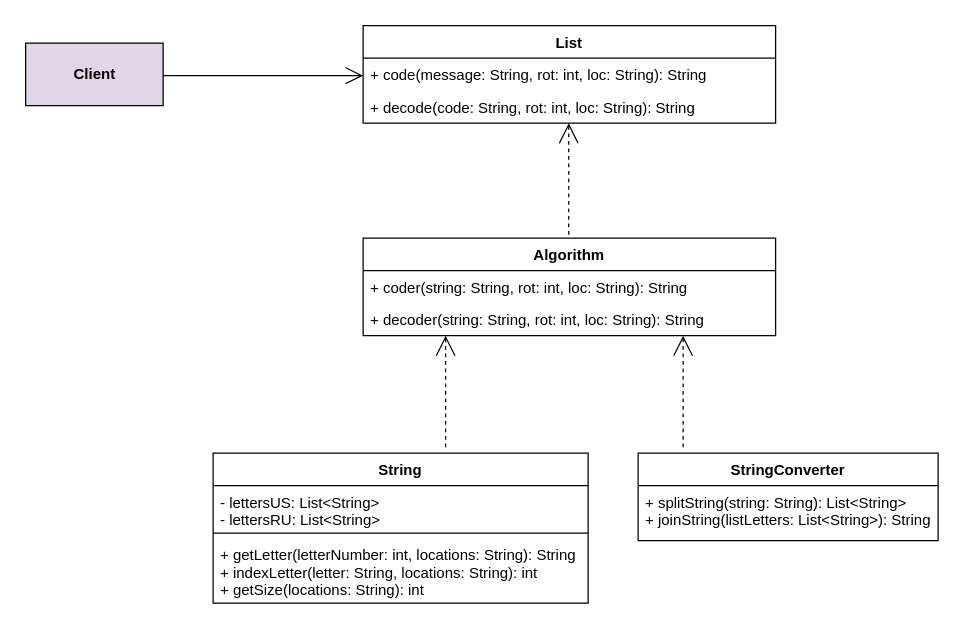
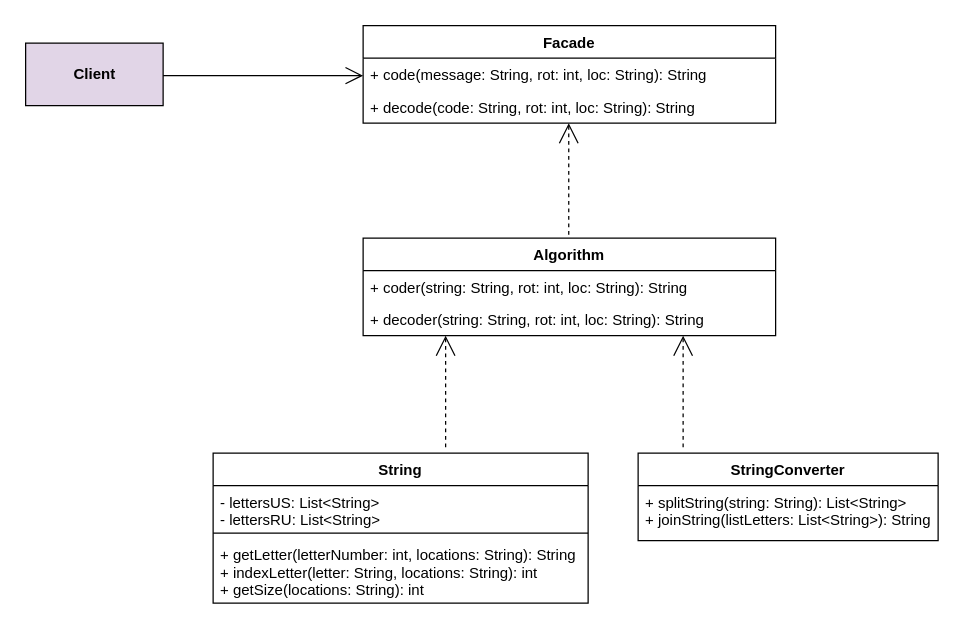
node "List": label "List" -> "Facade"
